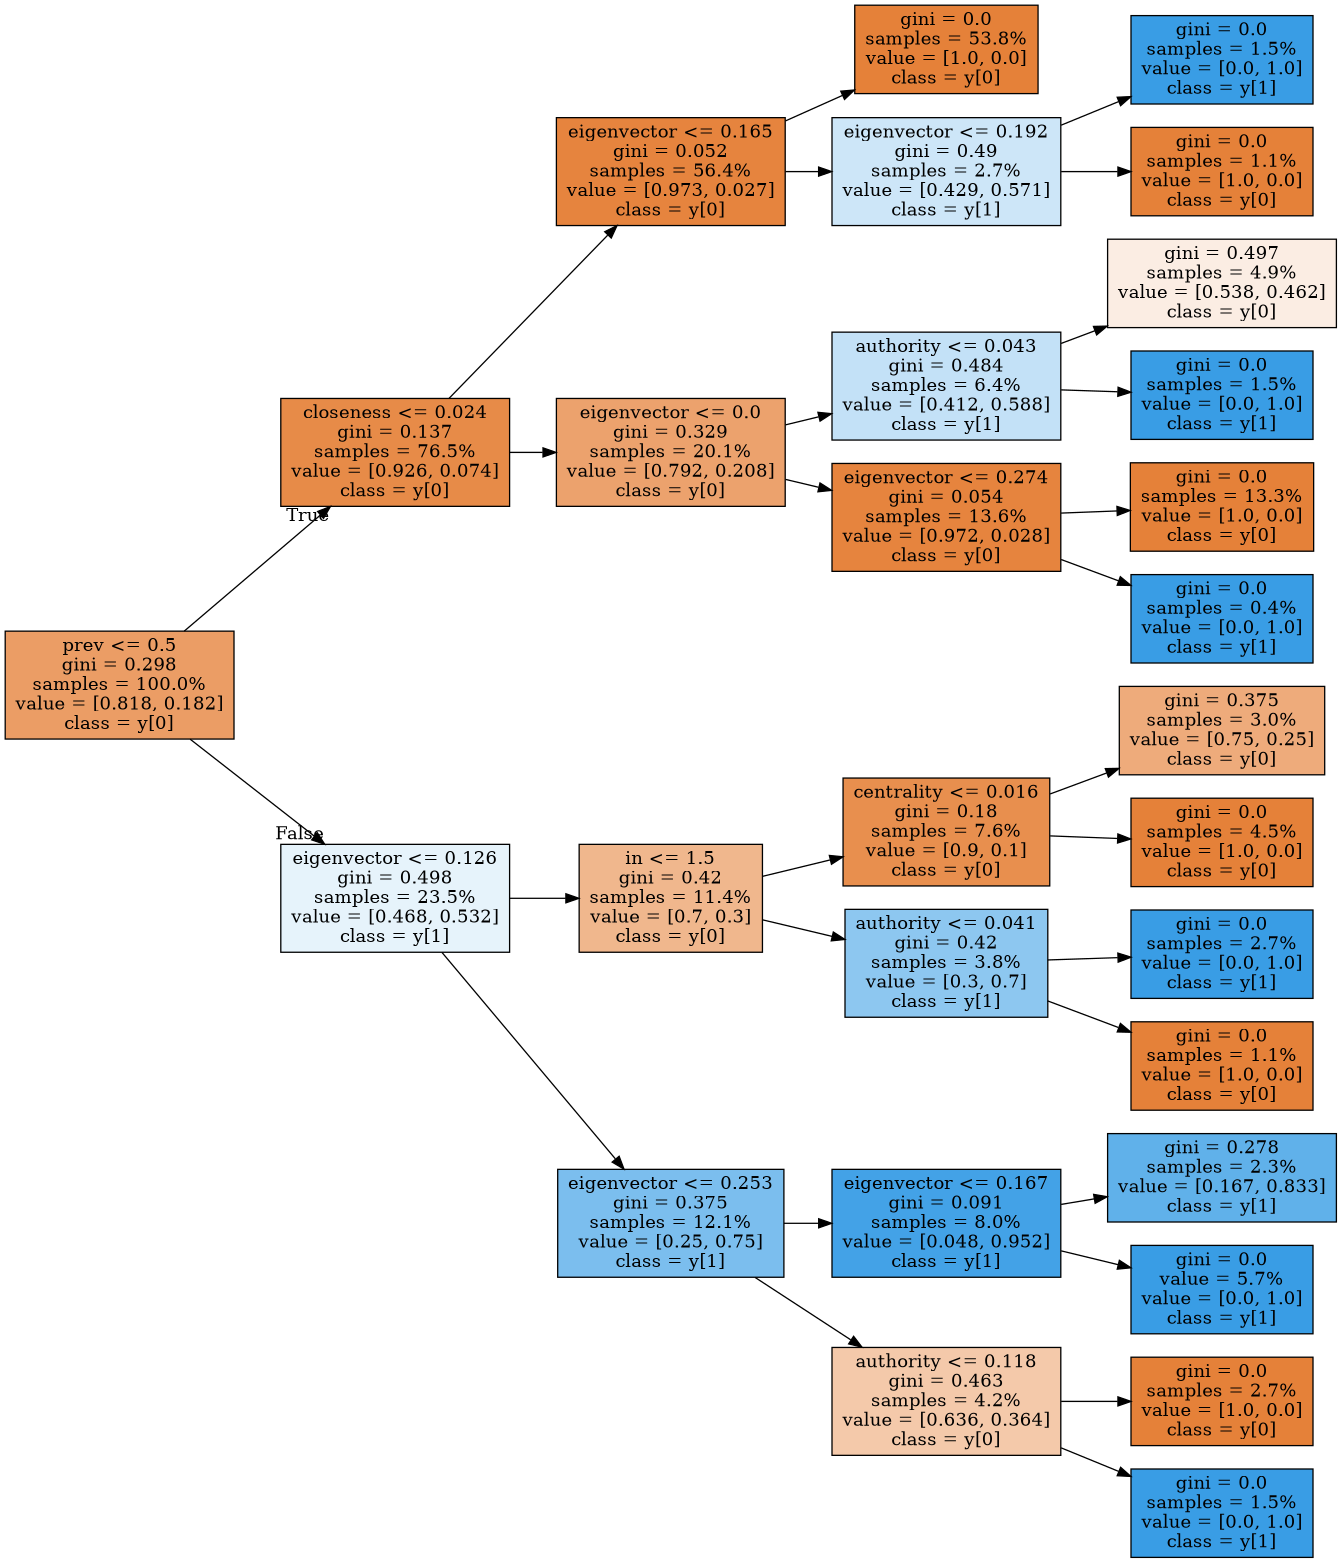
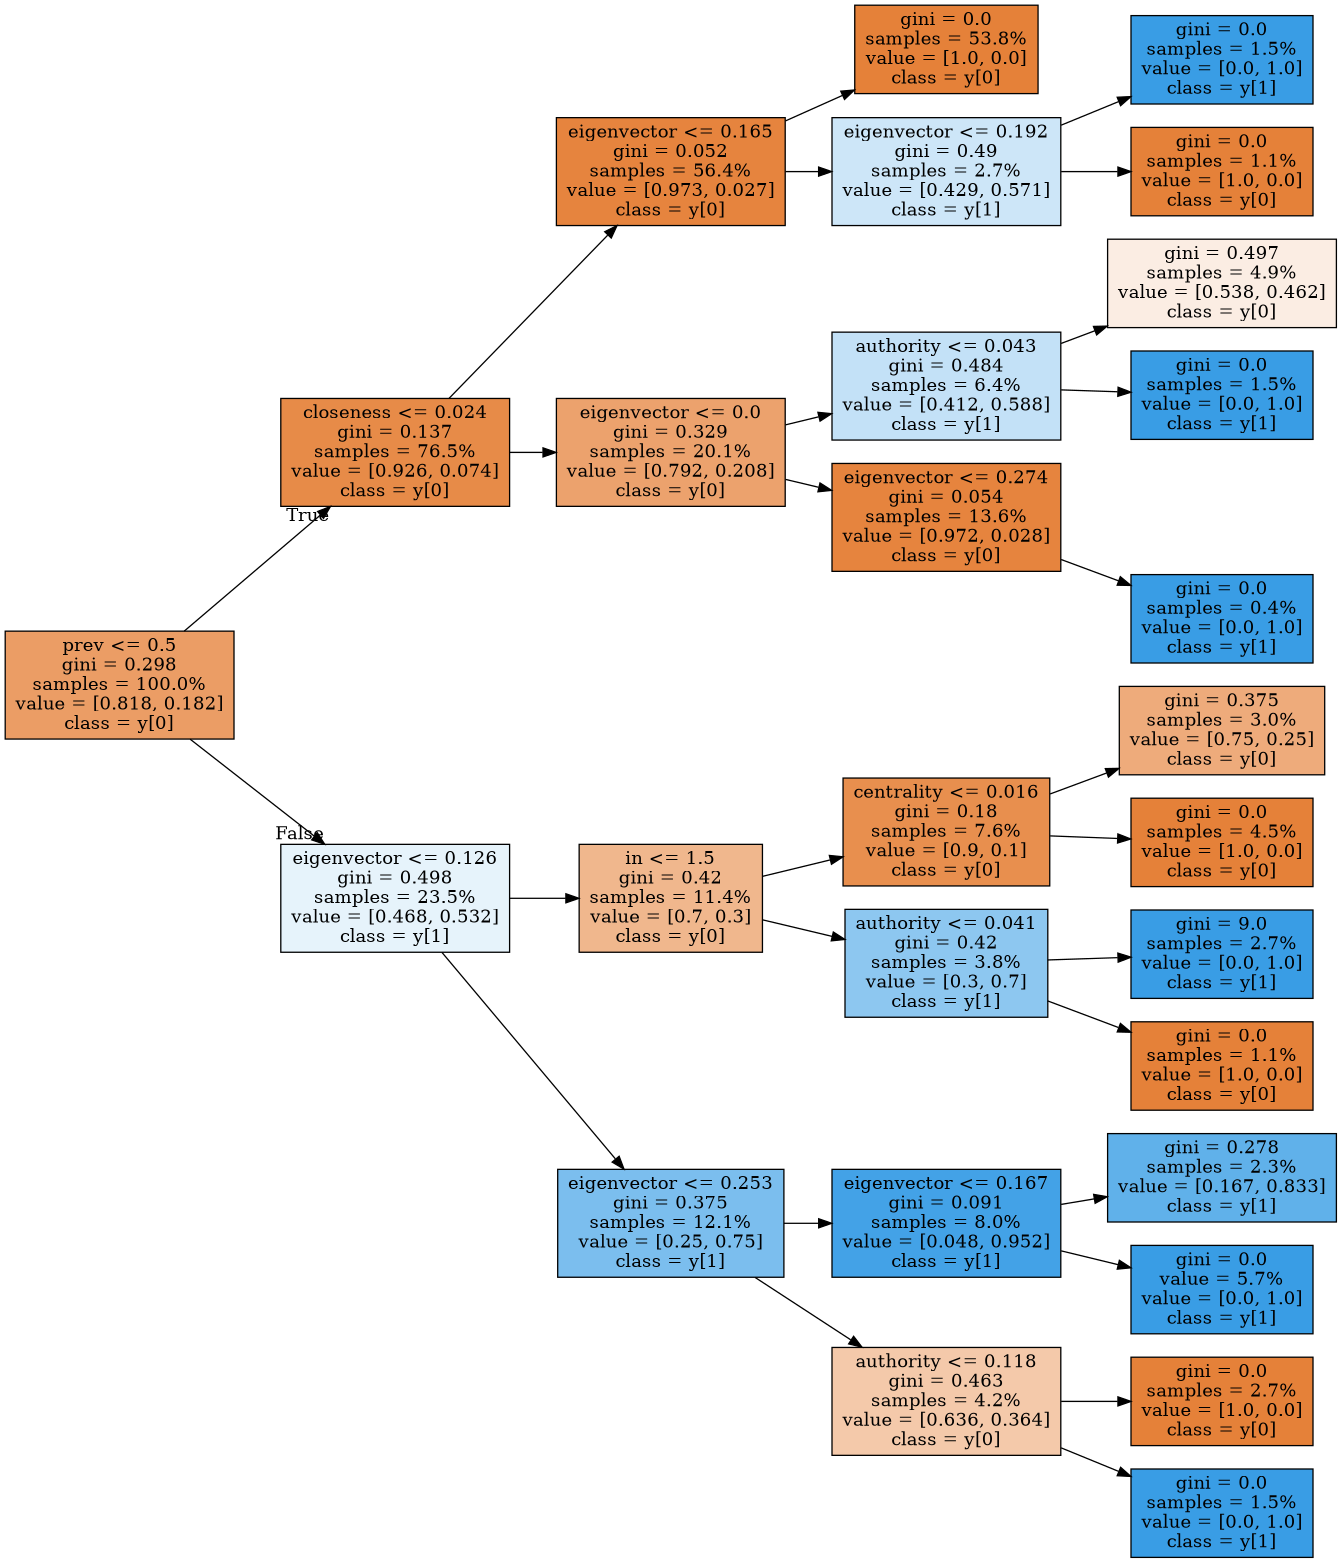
node "gini = 0.0 samples = 13.3% value = [1.0, 0.0] class = y[0]": removed
node "gini = 0.0 samples = 2.7% value = [0.0, 1.0] class = y[1]": label "gini = 0.0 samples = 2.7% value = [0.0, 1.0] class = y[1]" -> "gini = 9.0 samples = 2.7% value = [0.0, 1.0] class = y[1]"
